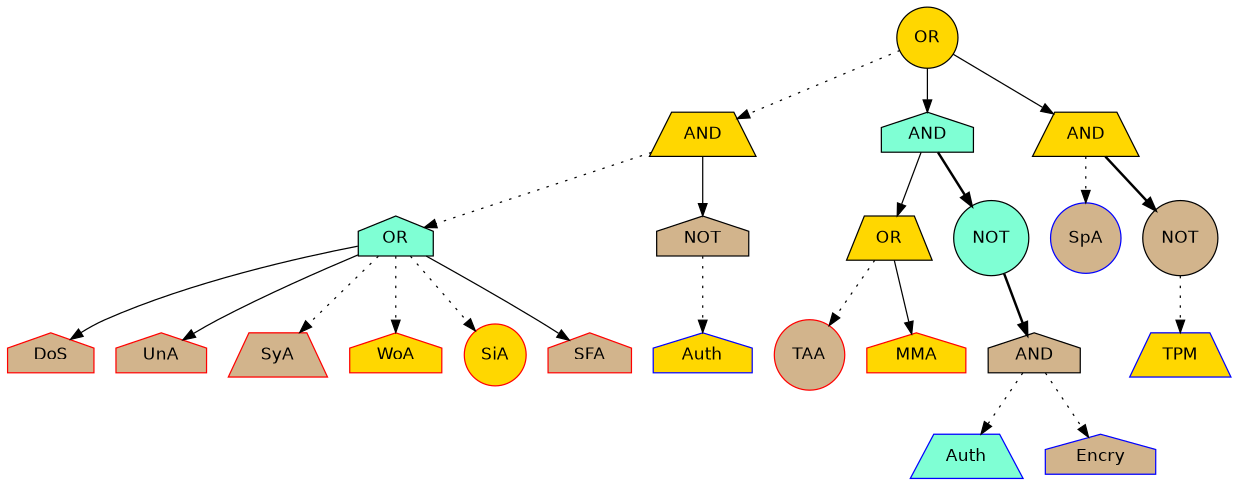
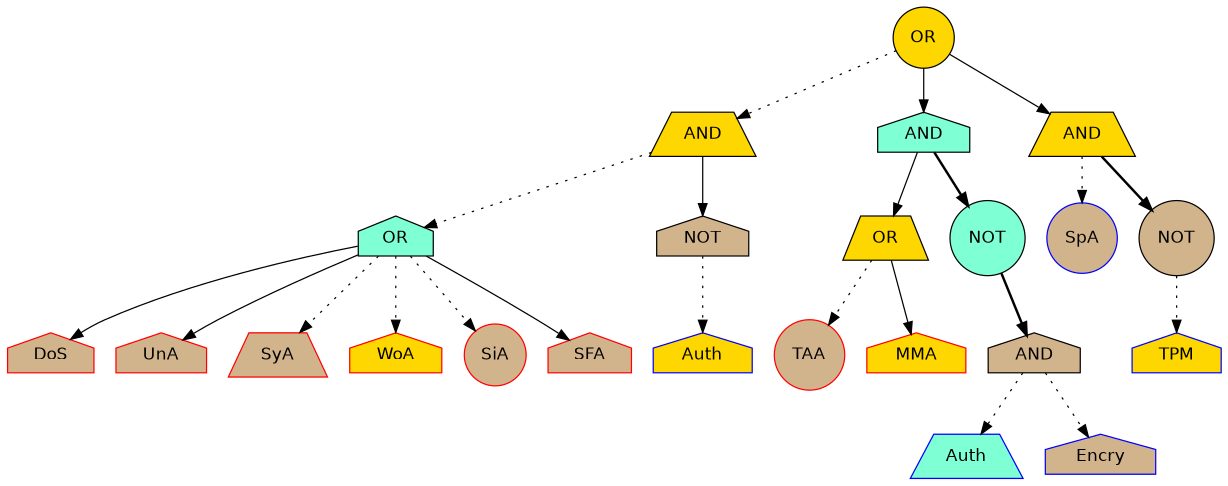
node "SiA": fillcolor gold -> tan
node "TPM": shape trapezium -> house
